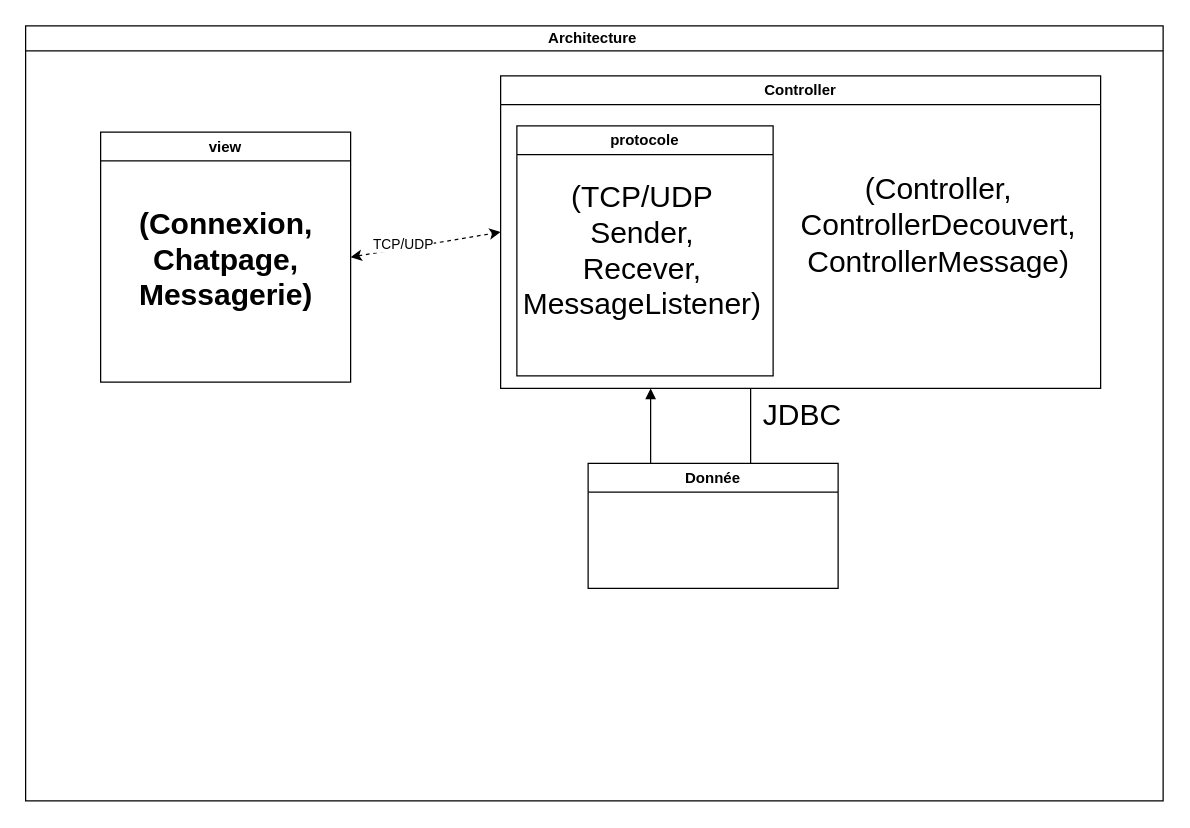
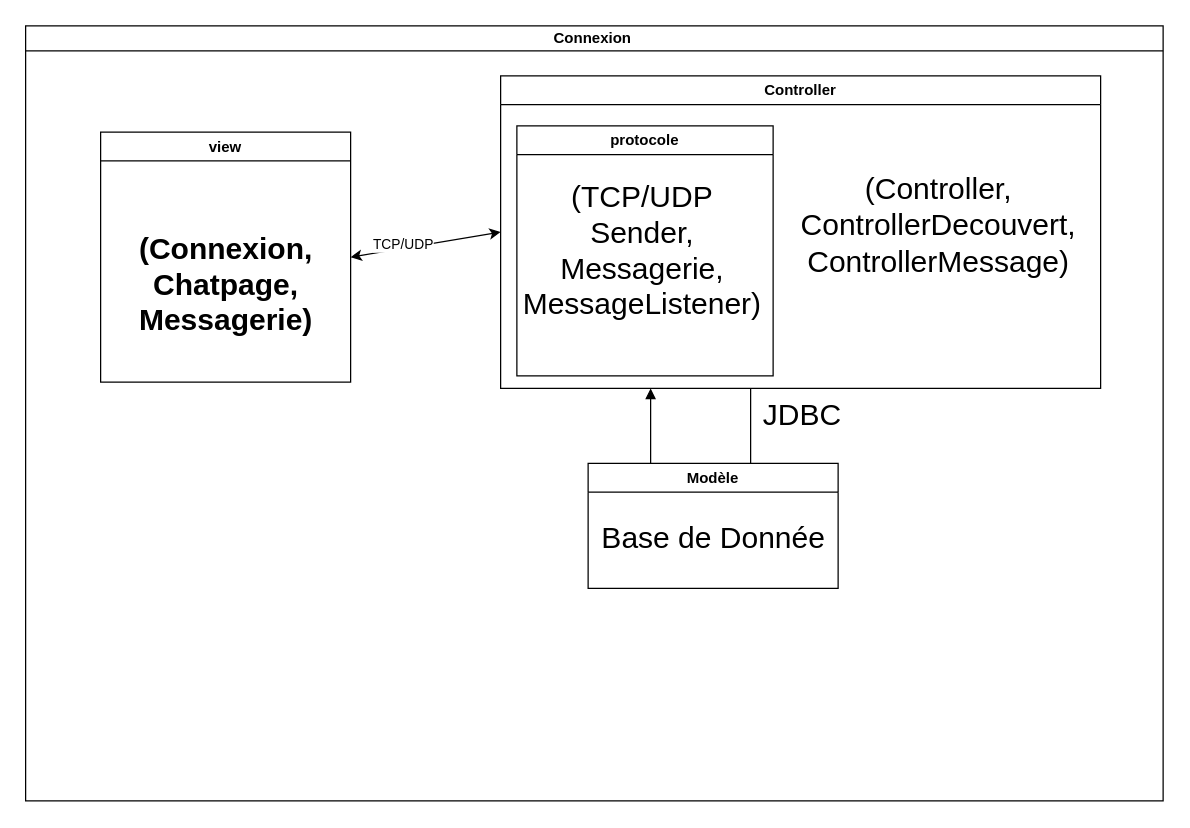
node "Architecture": label "Architecture" -> "Connexion"
edge "Controller" -- "view": style dashed -> solid
node "(Connexion,Chatpage,Messagerie)": moved (226, 242) -> (226, 267)
node "(TCP/UDP Sender, Recever, MessageListener)": label "(TCP/UDP Sender, Recever, MessageListener)" -> "(TCP/UDP Sender, Messagerie, MessageListener)"
node "Donnée": label "Donnée" -> "Modèle"
node "Base de Donnée": added
